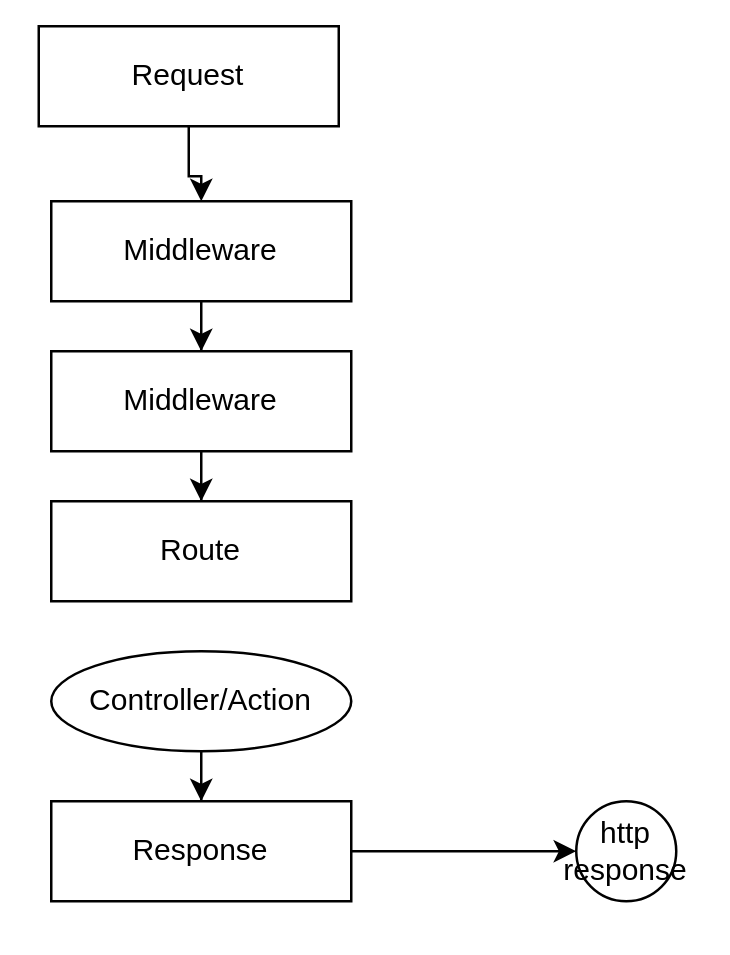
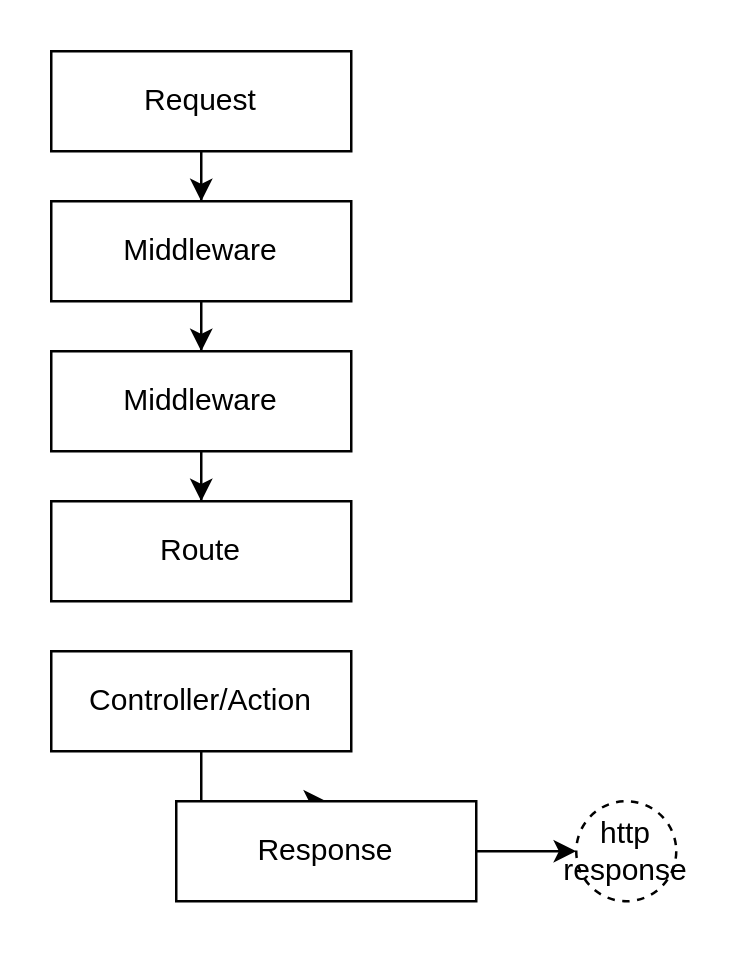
node "Request": moved (189, 76) -> (201, 101)
node "Controller/Action": shape ellipse -> rectangle
node "Response": moved (201, 851) -> (326, 851)
node "http response": style solid -> dashed
